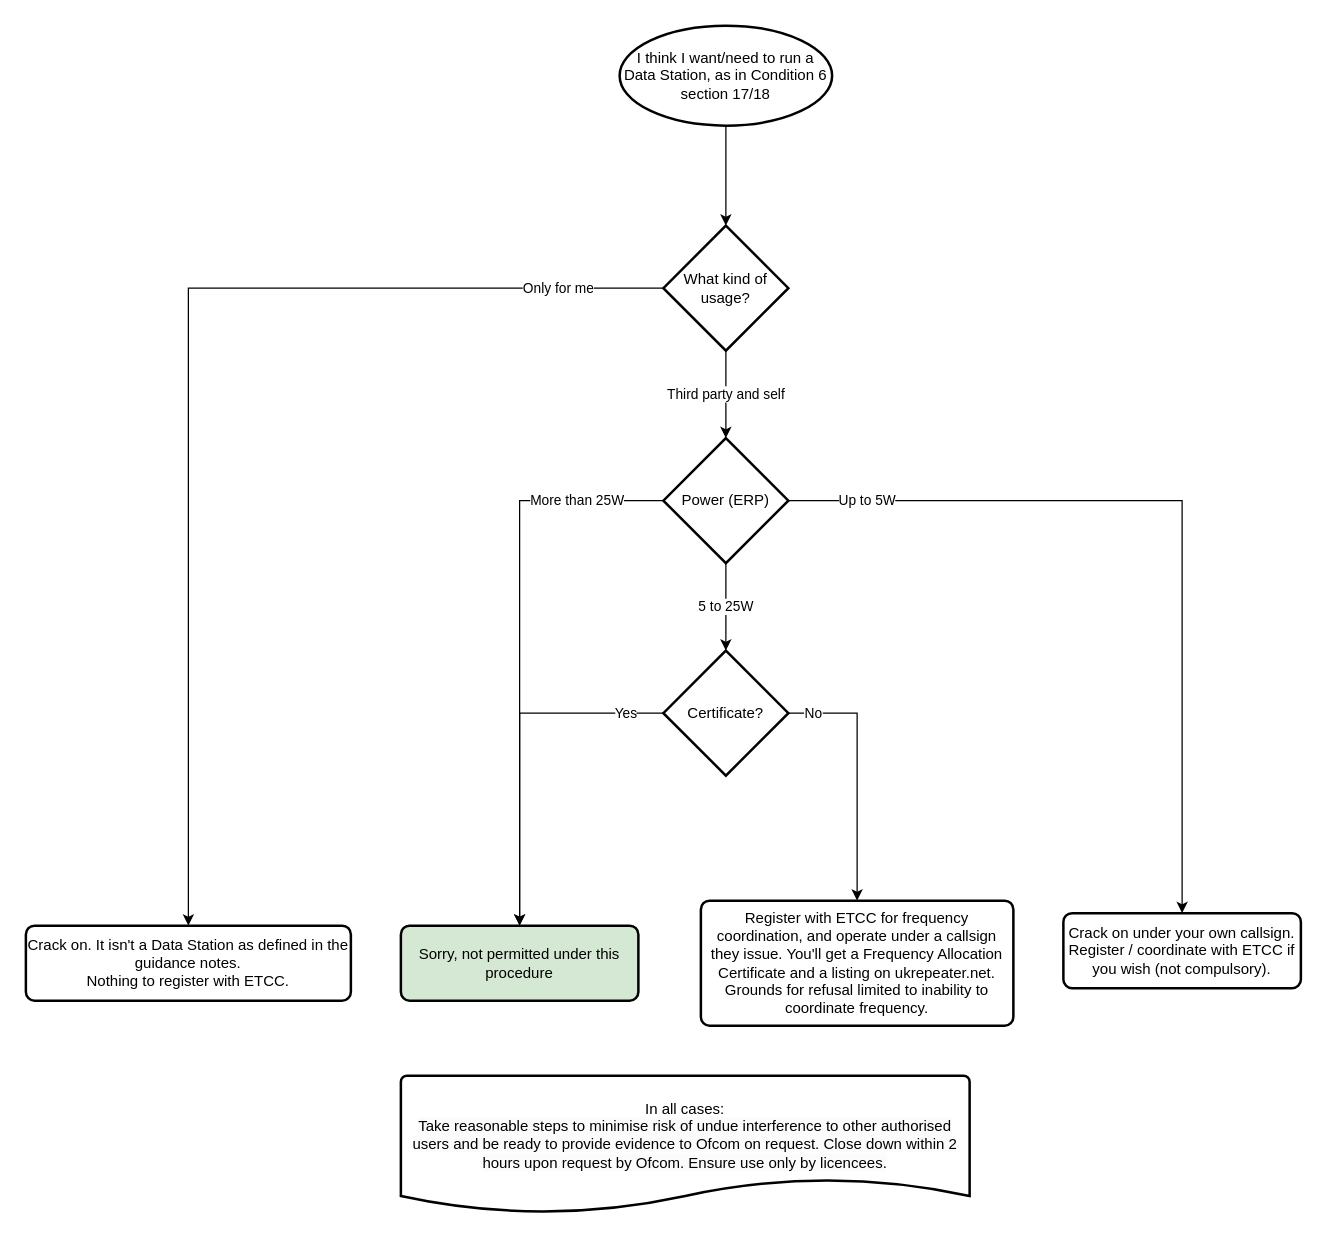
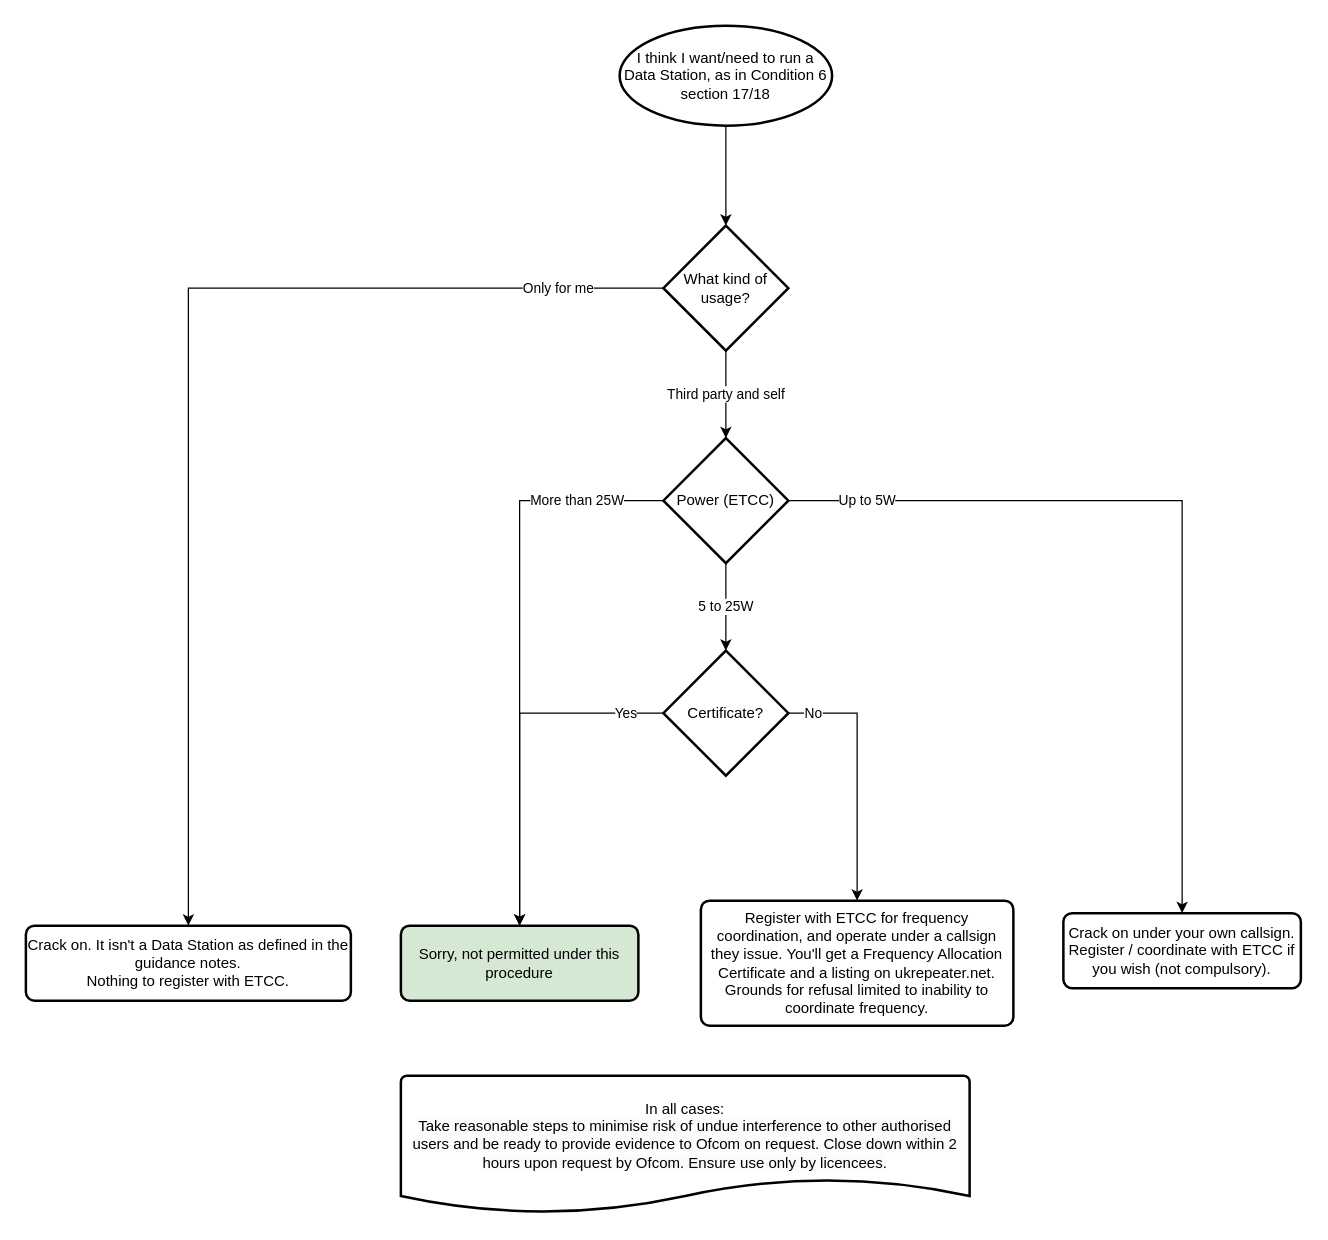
node "Power (ERP)": label "Power (ERP)" -> "Power (ETCC)"
